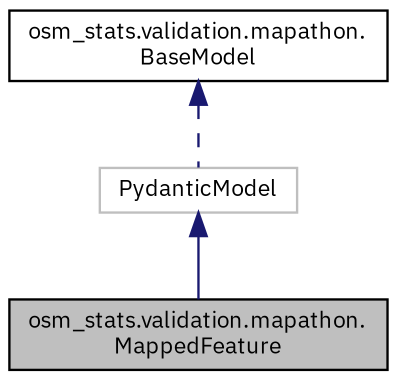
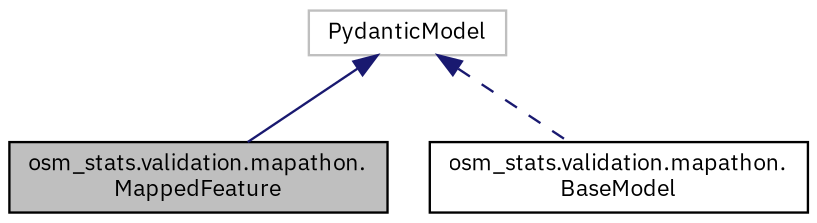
edge "PydanticModel" -> "osm_stats.validation.mapathon. BaseModel": reversed
